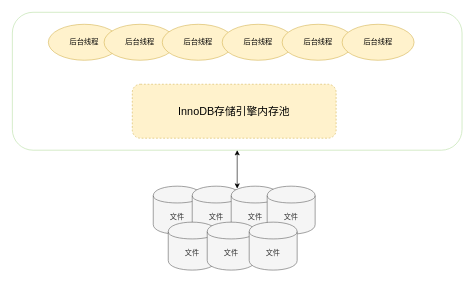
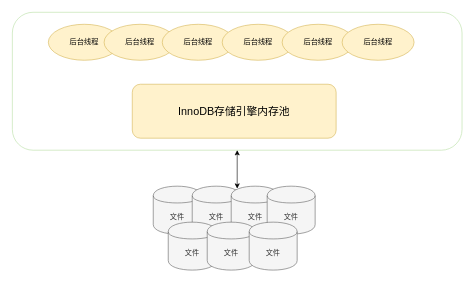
node "InnoDB存储引擎内存池": style dashed -> solid
